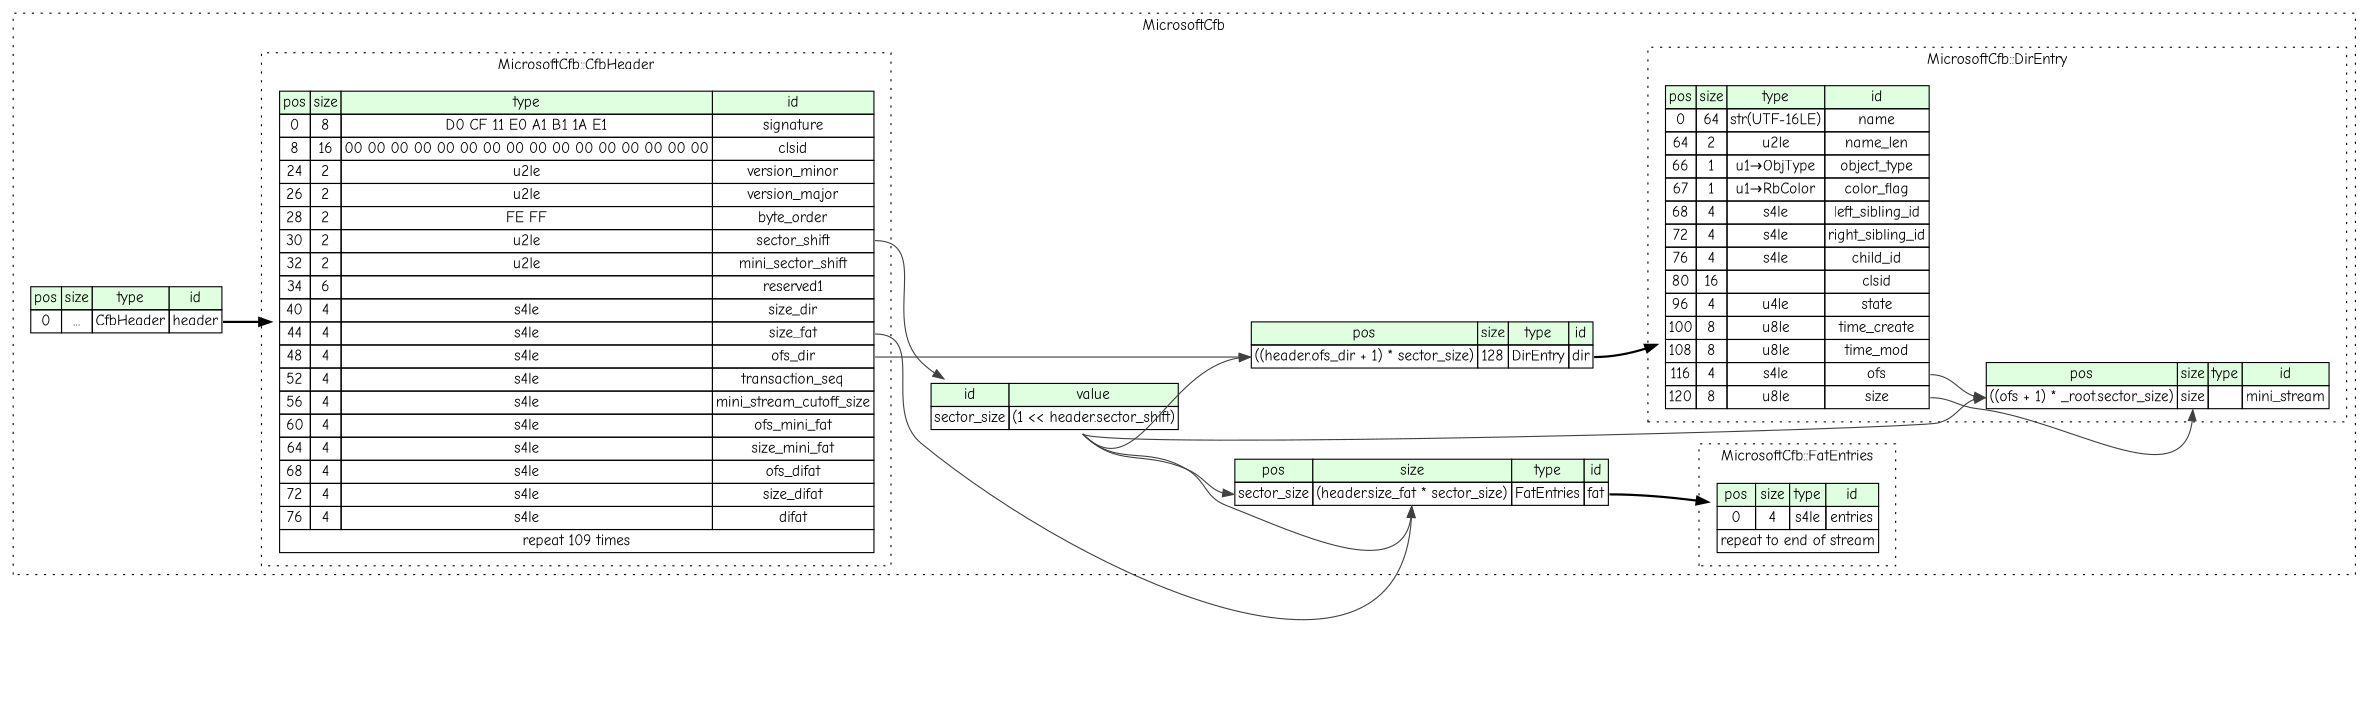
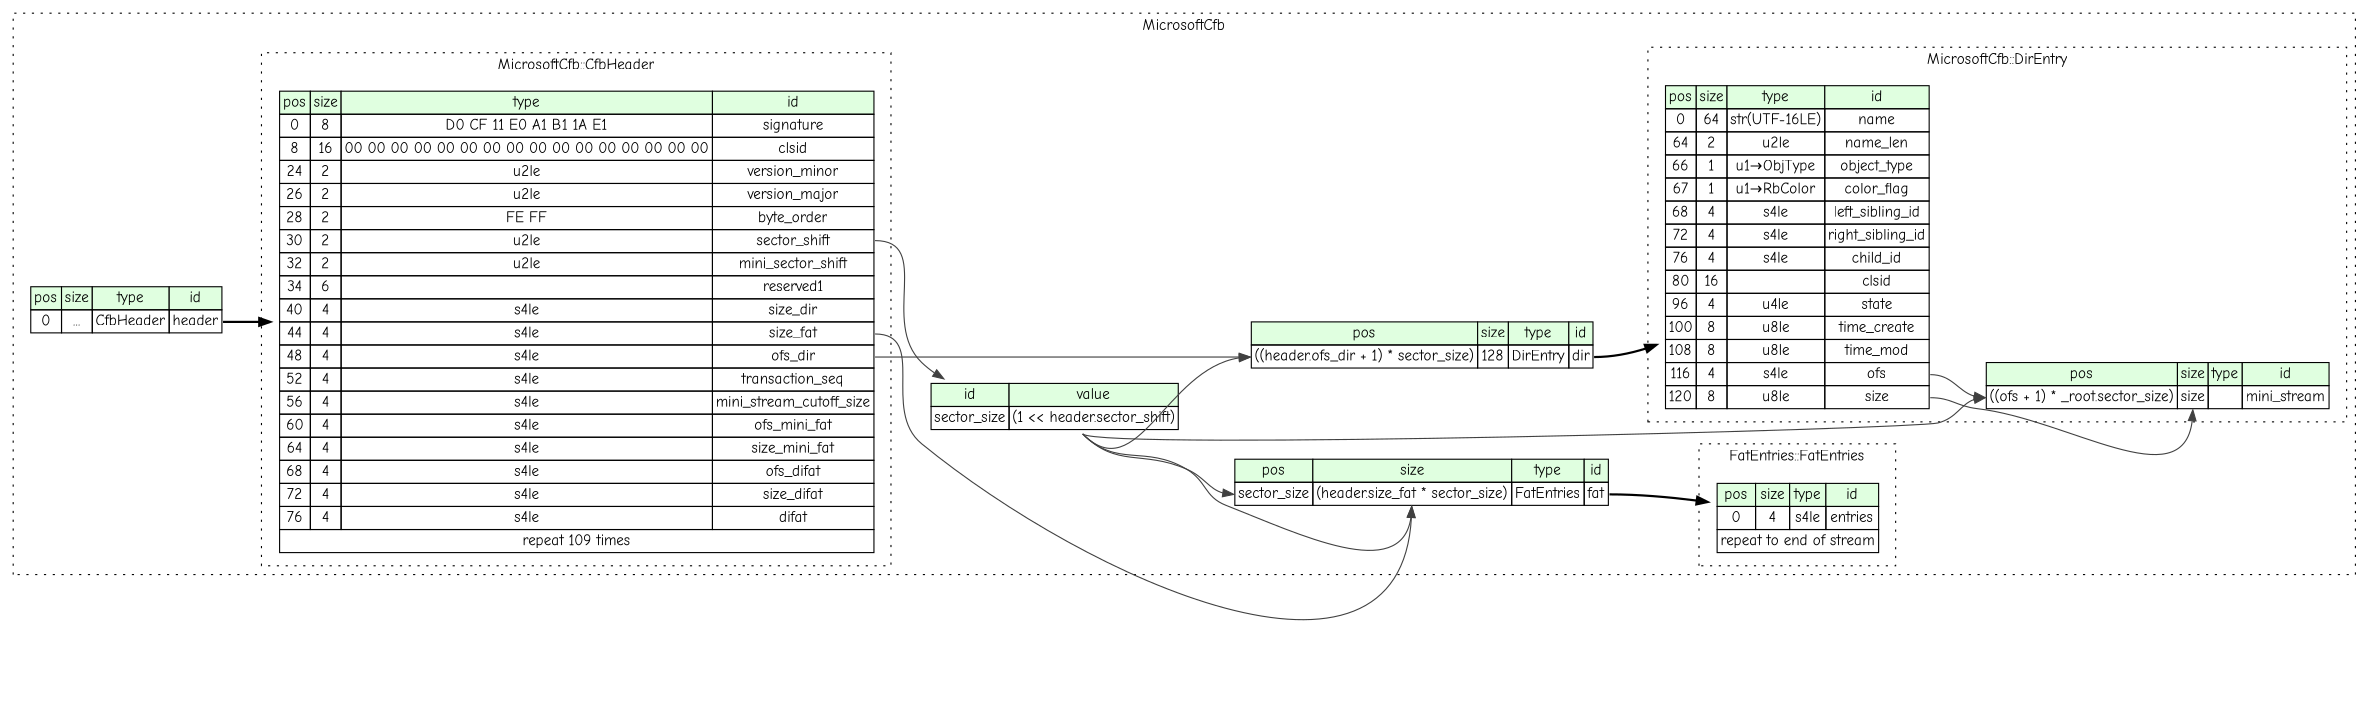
cluster "MicrosoftCfb::FatEntries": label "MicrosoftCfb::FatEntries" -> "FatEntries::FatEntries"
